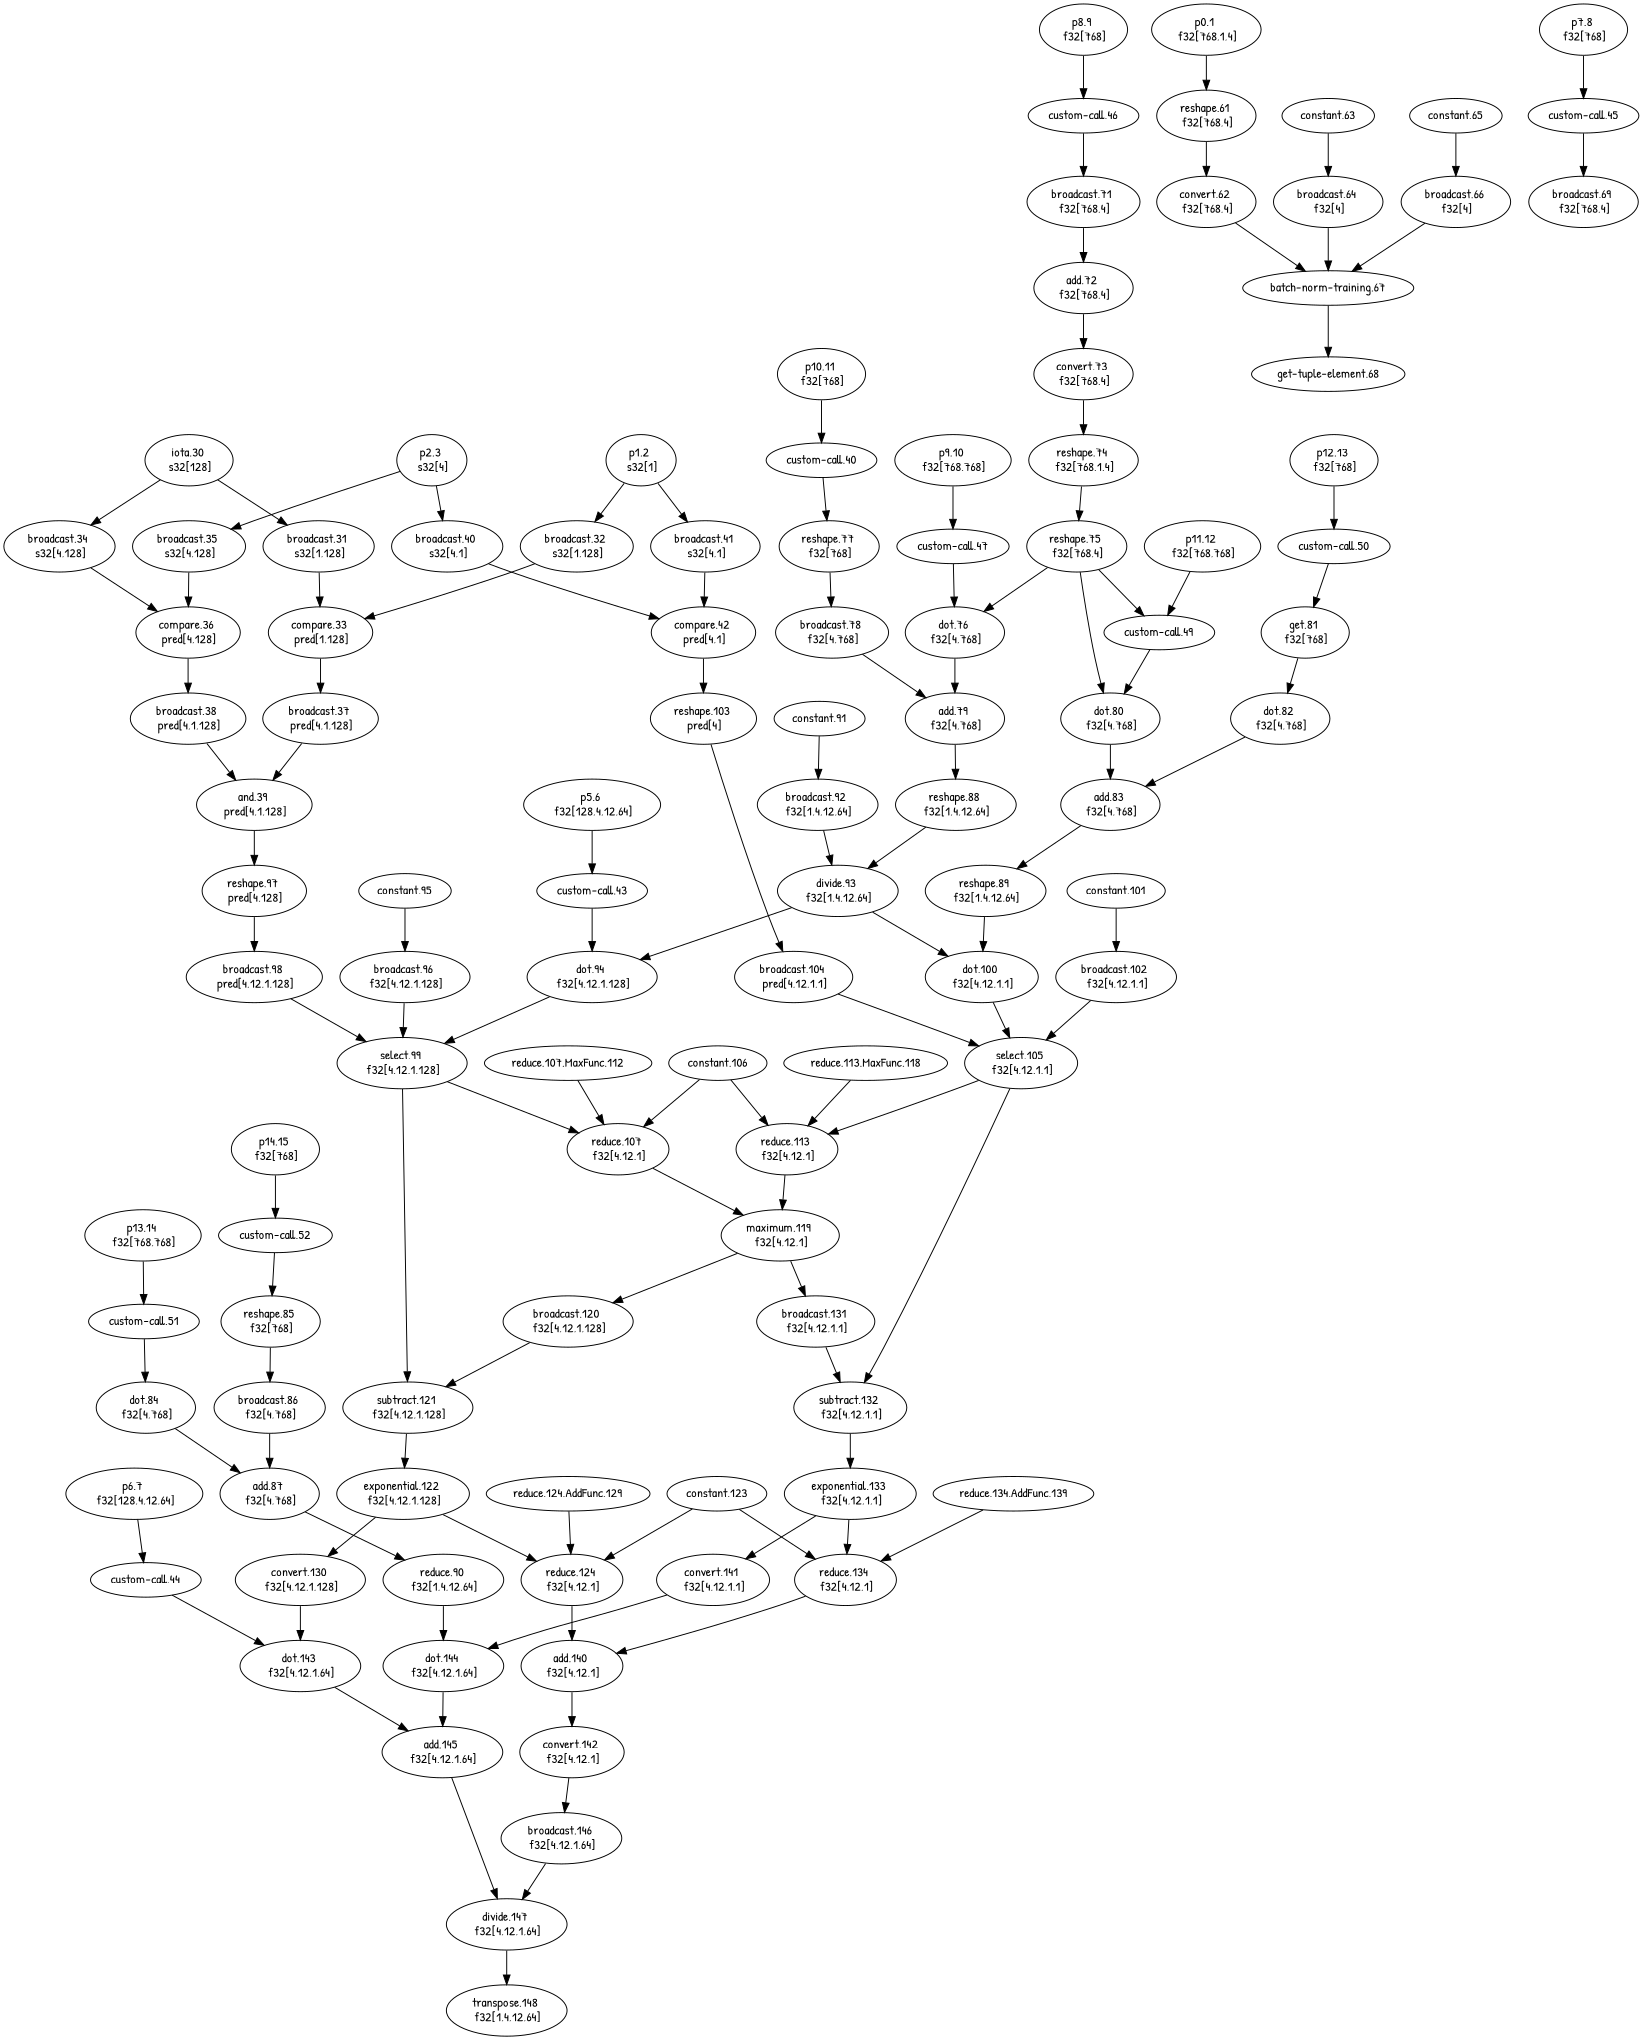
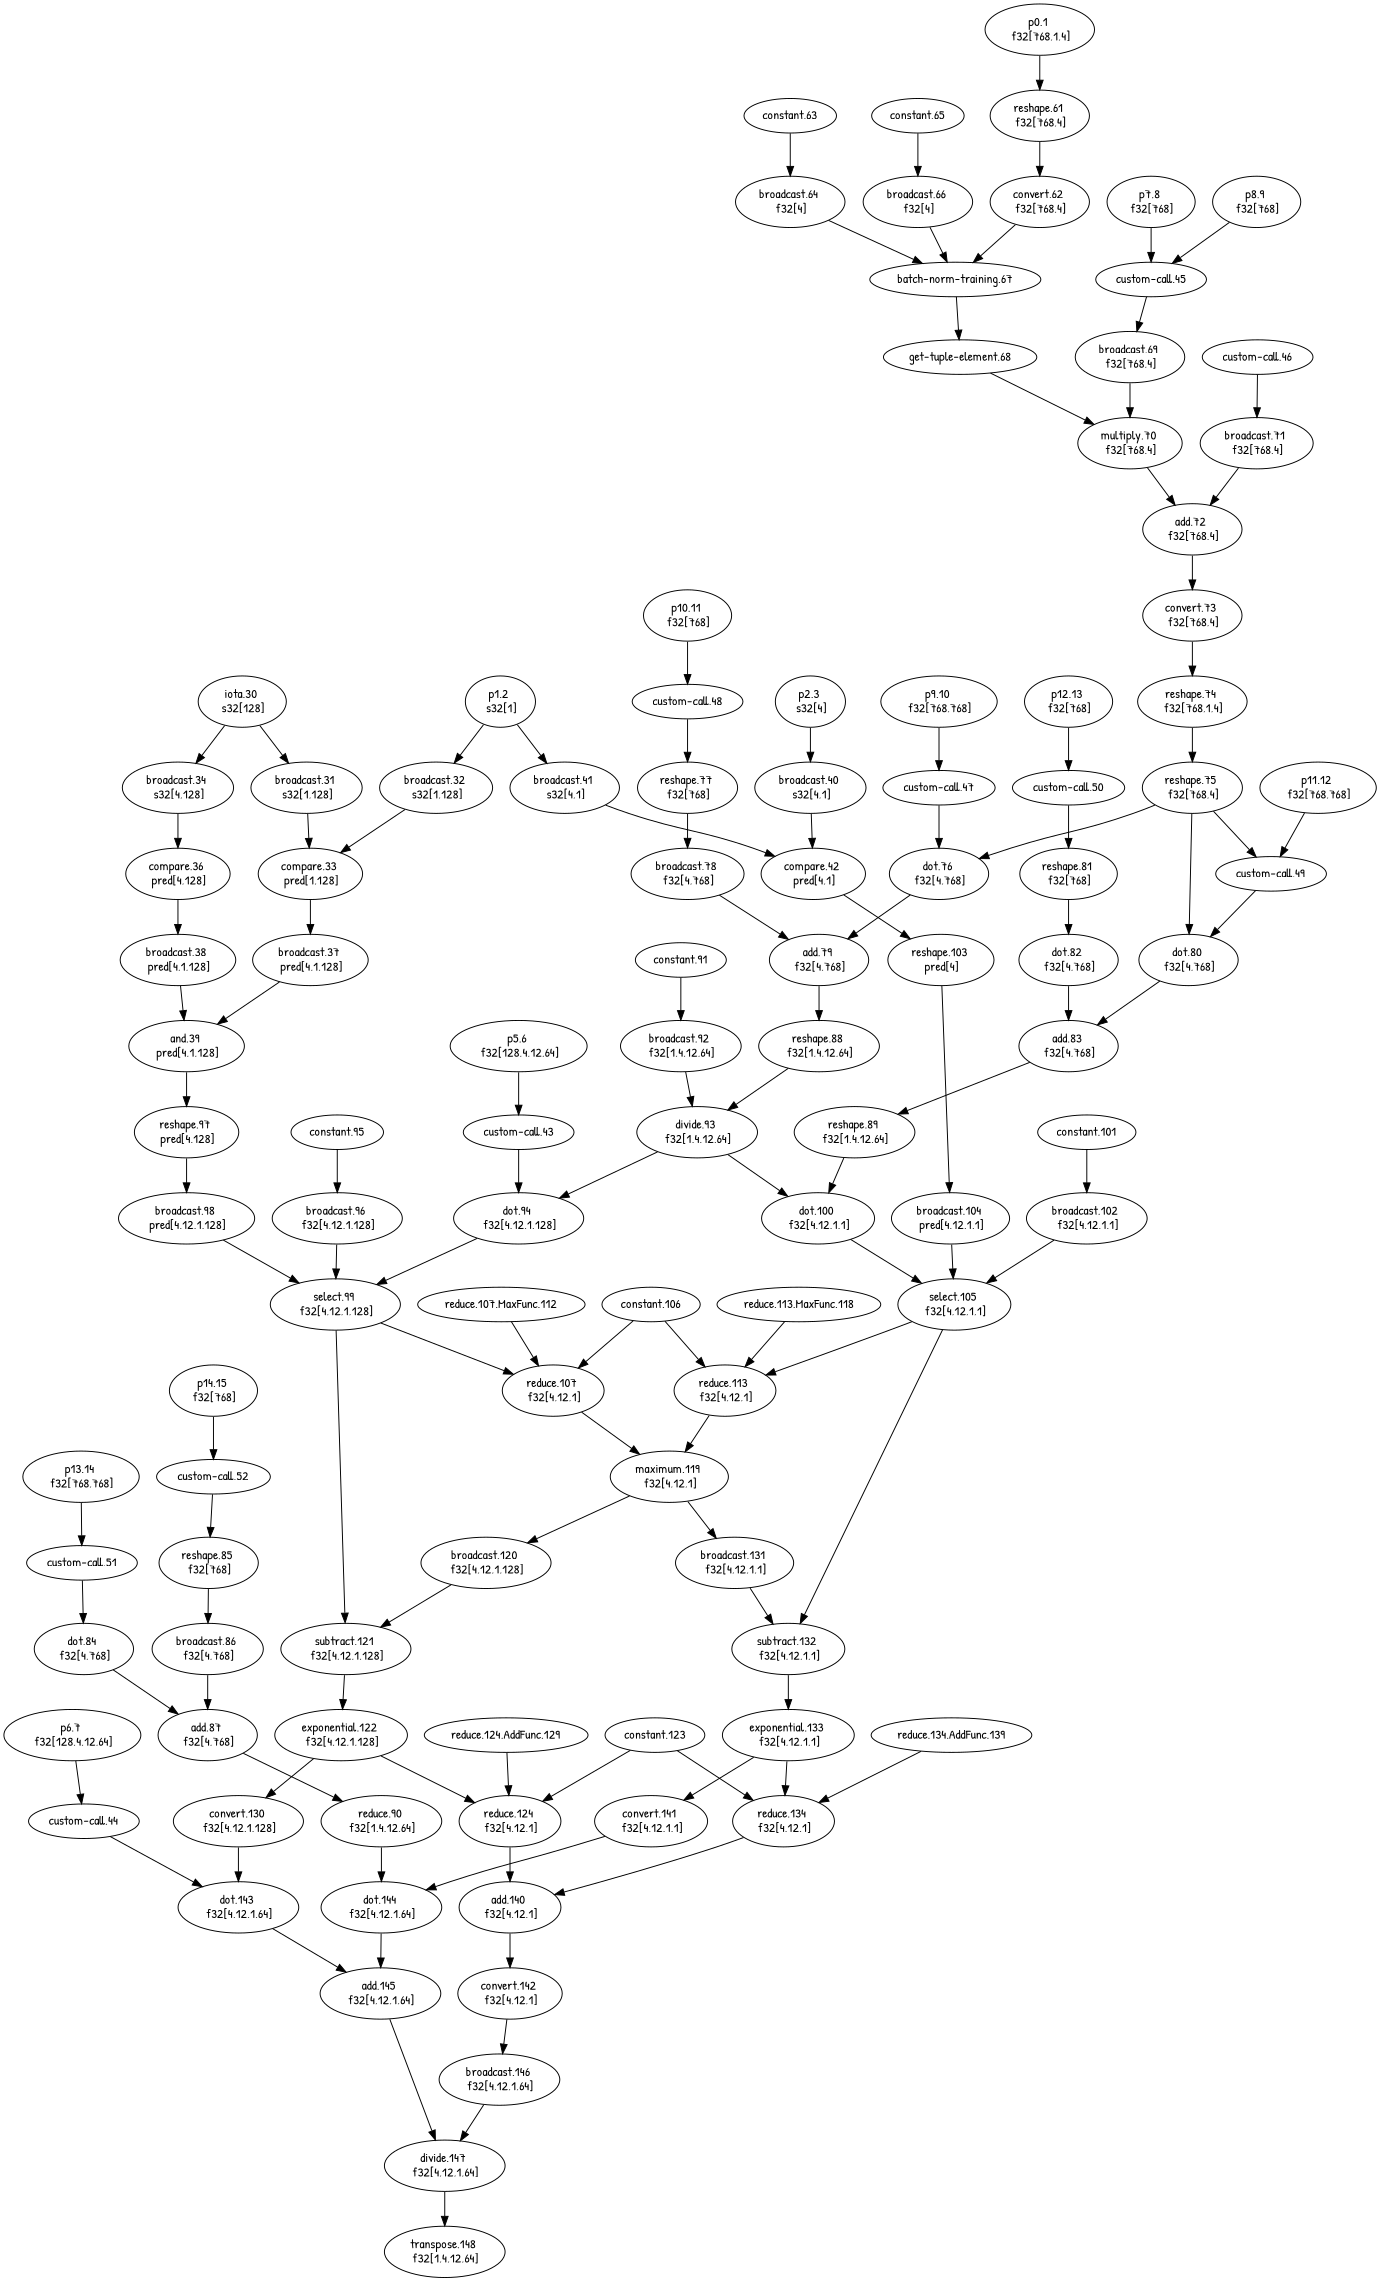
edge "p8.9 f32[768]" -> "custom-call.46": now "p8.9 f32[768]" -> "custom-call.45"
node "multiply.70 f32[768,4]": added
node "custom-call.40": label "custom-call.40" -> "custom-call.48"
node "broadcast.35 s32[4,128]": removed
node "get.81 f32[768]": label "get.81 f32[768]" -> "reshape.81 f32[768]"
